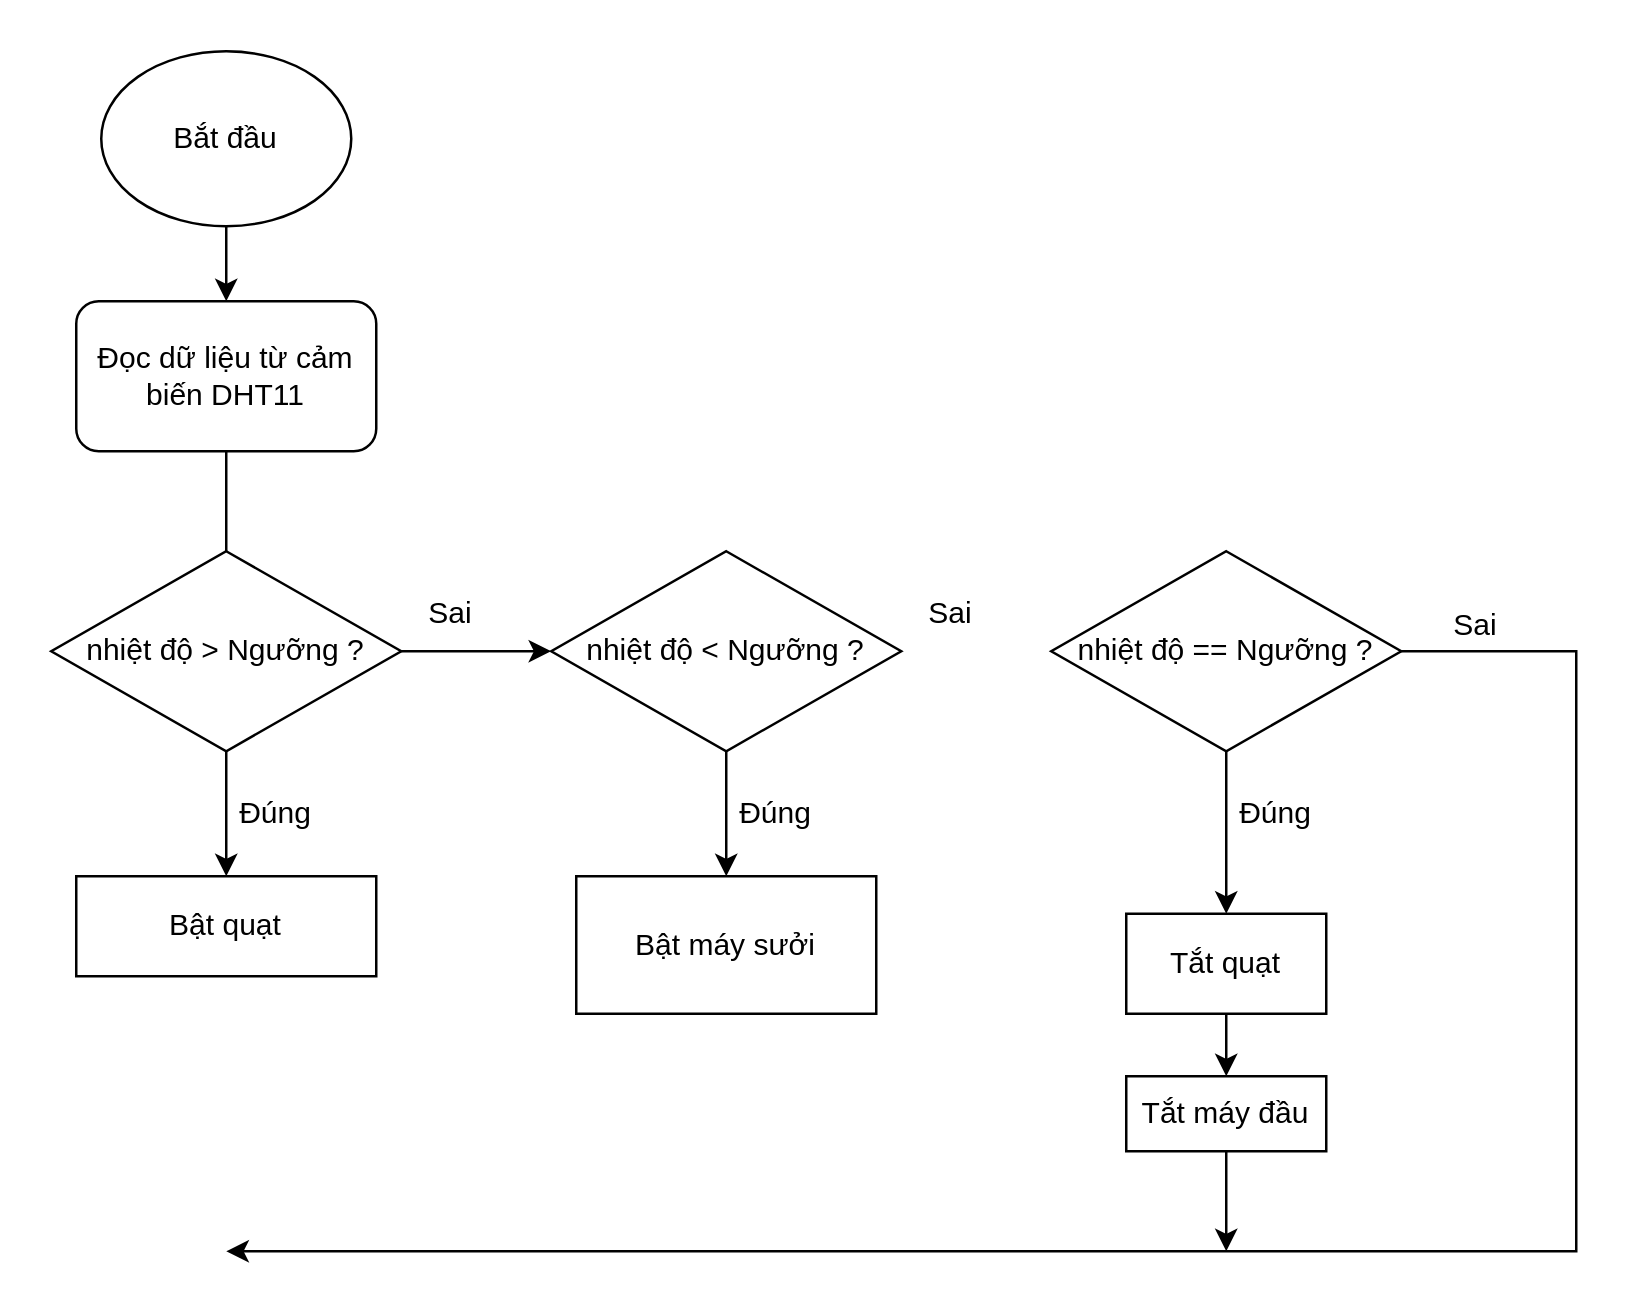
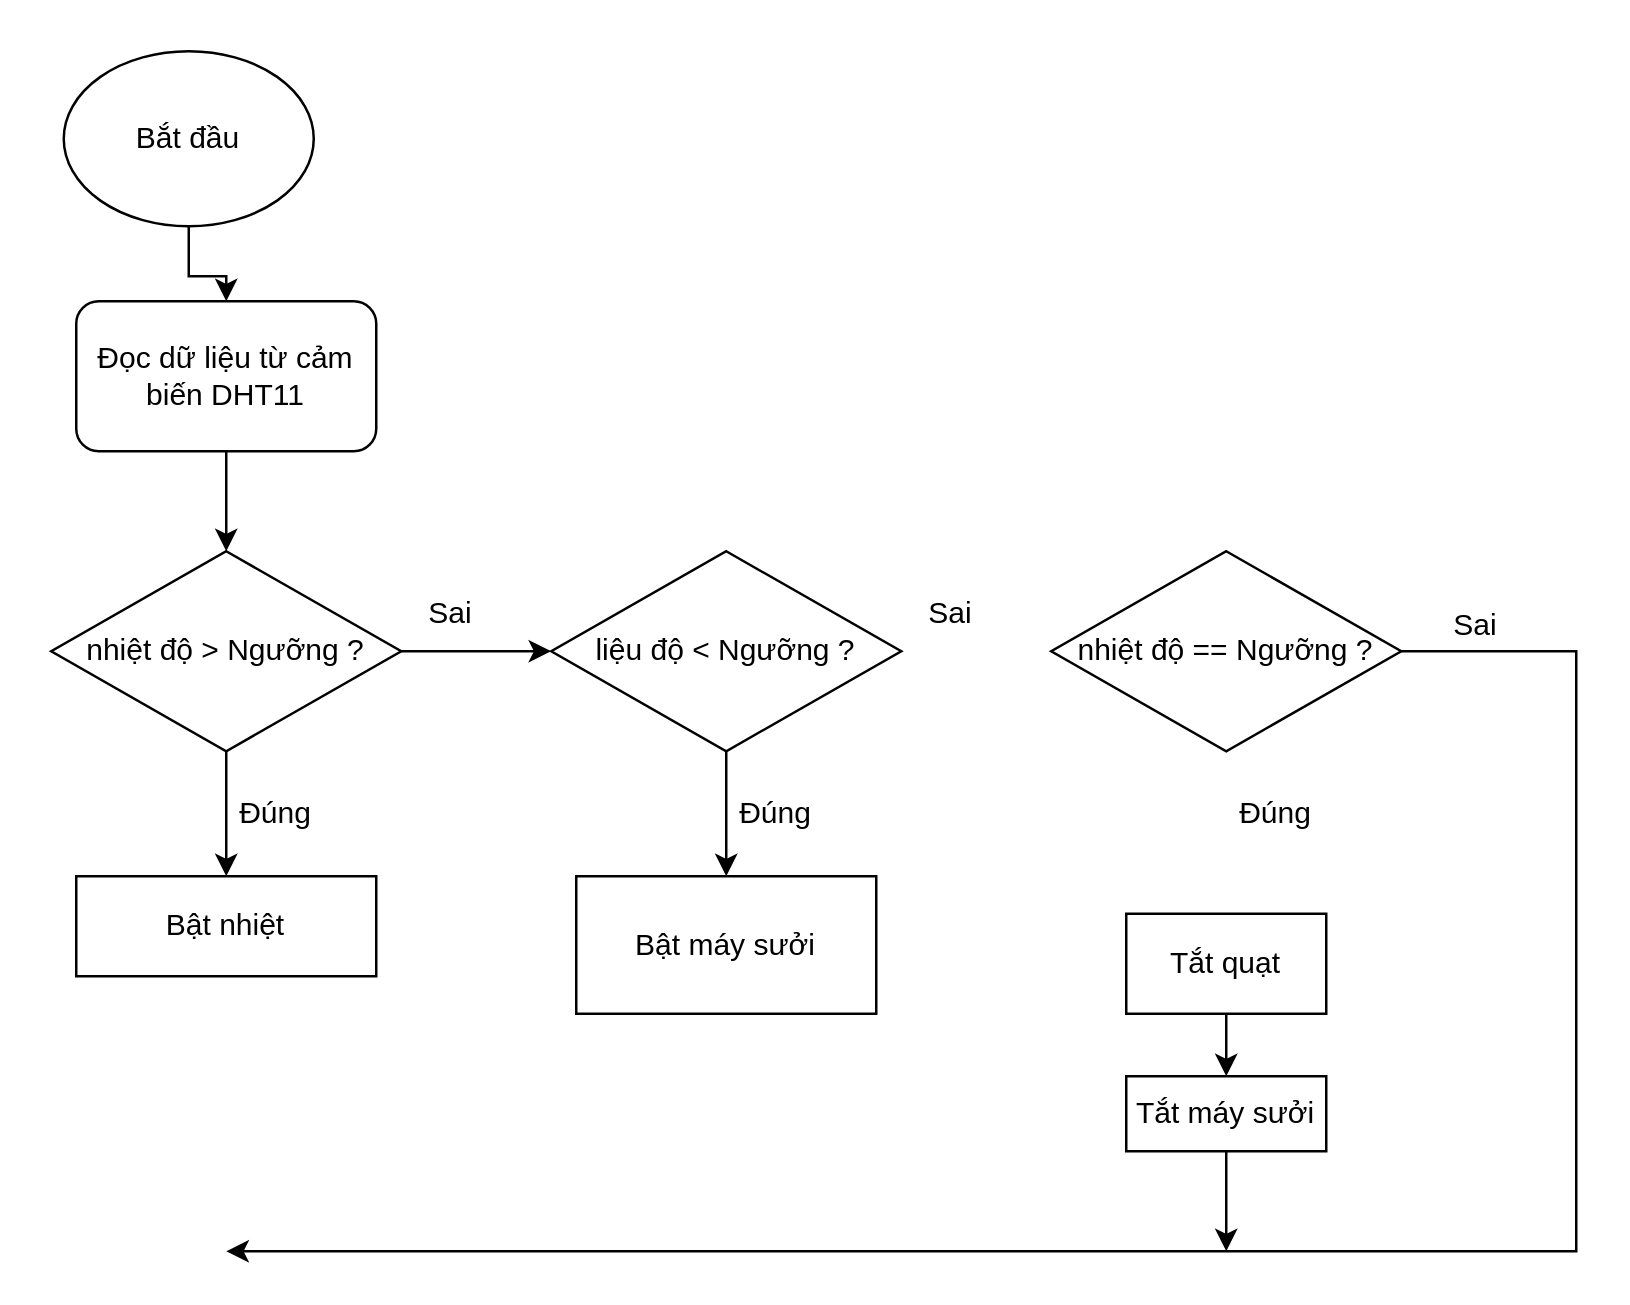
node "Bắt đầu": moved (226, 139) -> (189, 139)
edge "Đọc dữ liệu từ cảm biến DHT11" -- "nhiệt độ > Ngưỡng ?": arrowhead none -> classic
node "nhiệt độ < Ngưỡng ?": label "nhiệt độ < Ngưỡng ?" -> "liệu độ < Ngưỡng ?"
edge "nhiệt độ == Ngưỡng ?" -> "Tắt quạt": removed
node "Bật quạt": label "Bật quạt" -> "Bật nhiệt"
node "Tắt máy đầu": label "Tắt máy đầu" -> "Tắt máy sưởi"
